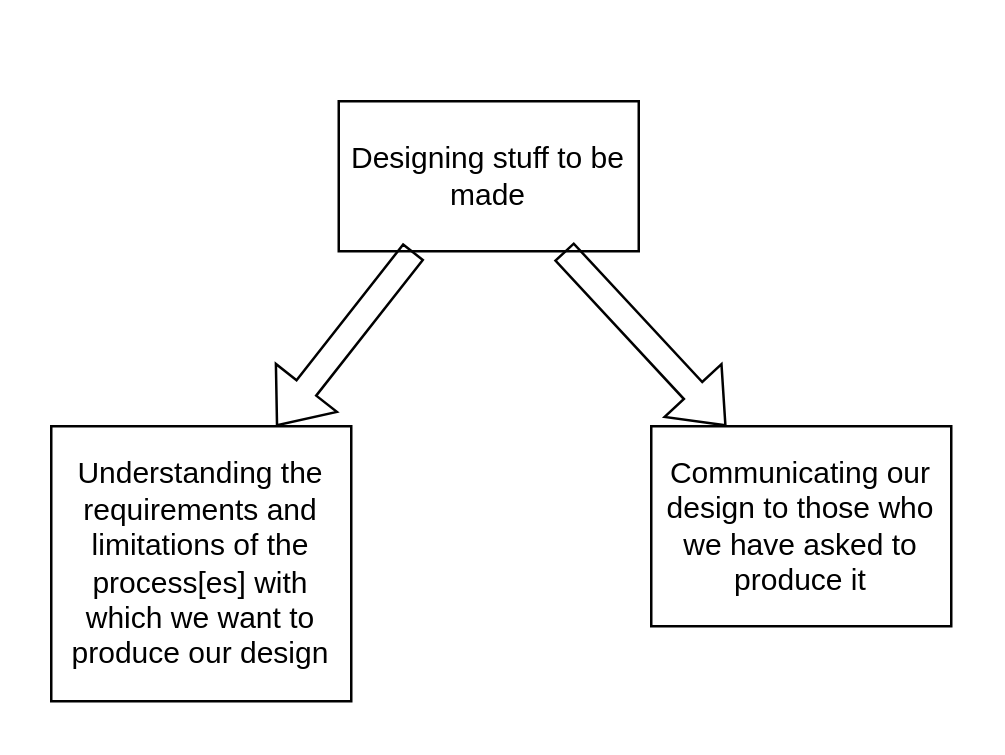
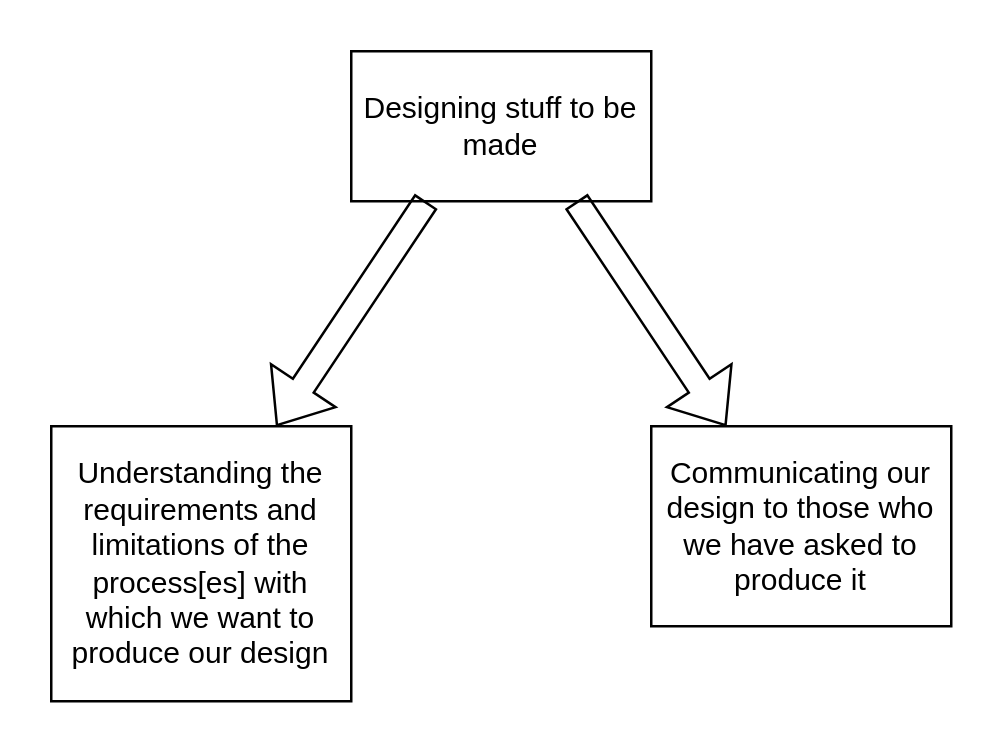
node "Designing stuff to be made": moved (489, 176) -> (501, 126)
